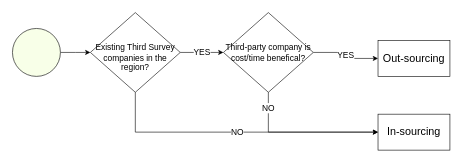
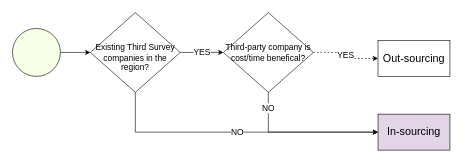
edge "Third-party company is cost/time benefical?" -> "Out-sourcing": style solid -> dashed
node "In-sourcing": fillcolor #ffffff -> #e1d5e7
